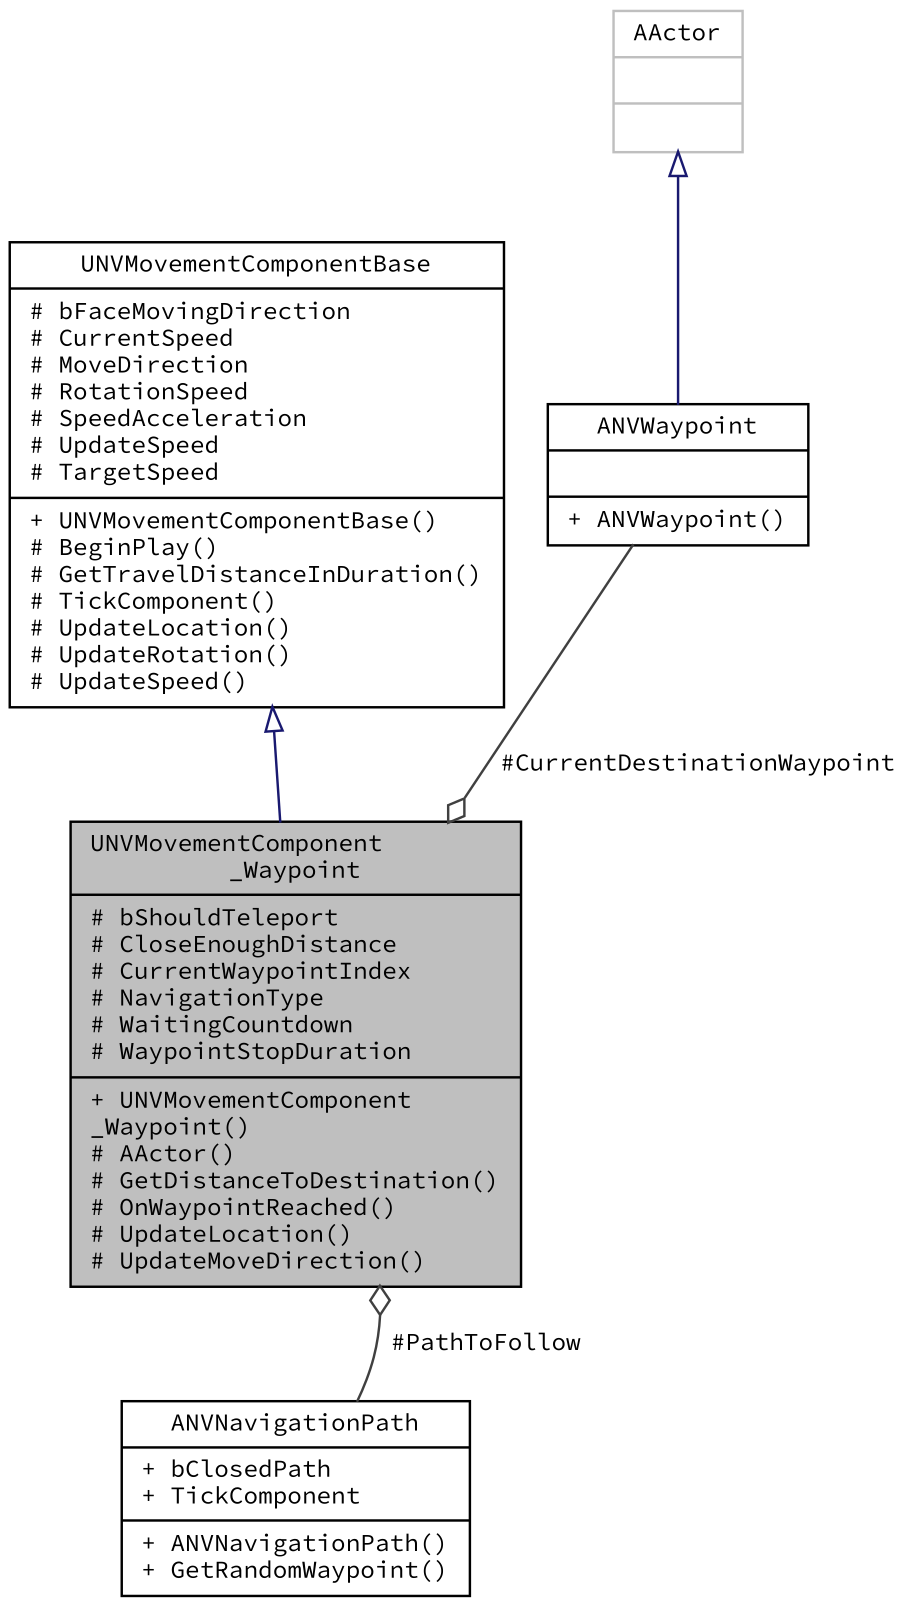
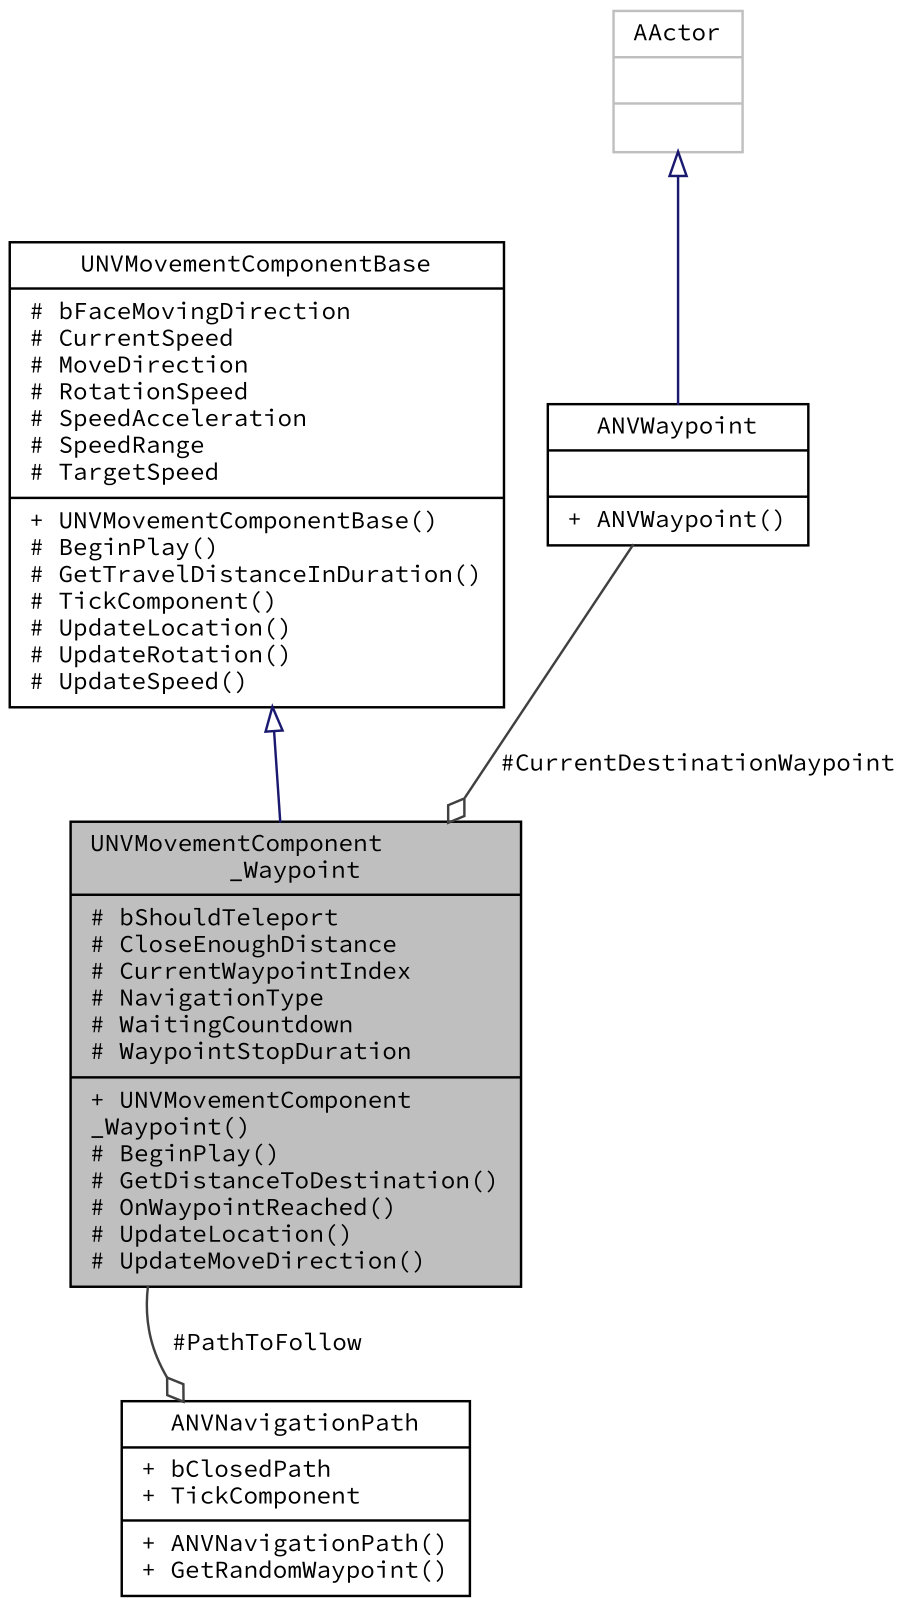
node "UNVMovementComponentBase": text "# UpdateSpeed" -> "# SpeedRange"
node "UNVMovementComponent": text "# AActor()" -> "# BeginPlay()"
edge "ANVNavigationPath" -> "UNVMovementComponent": reversed
